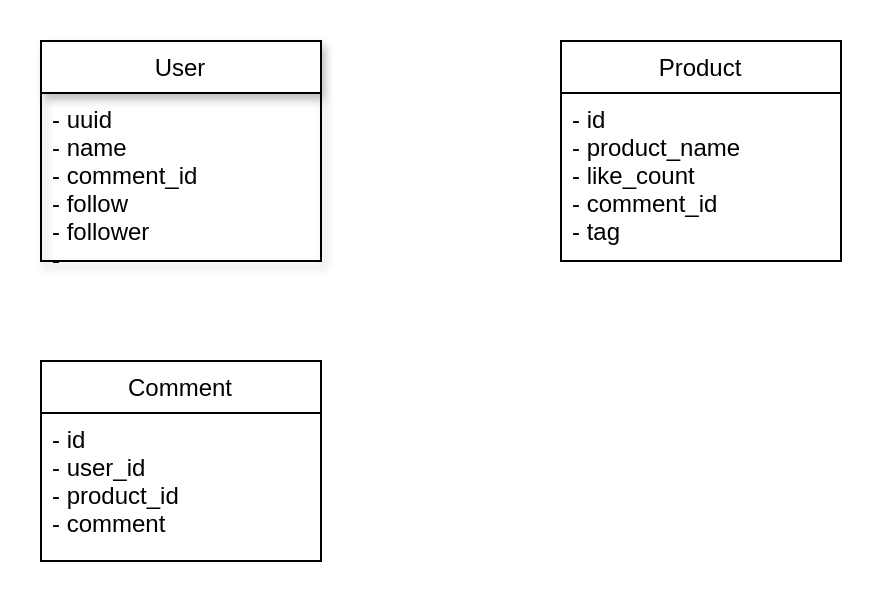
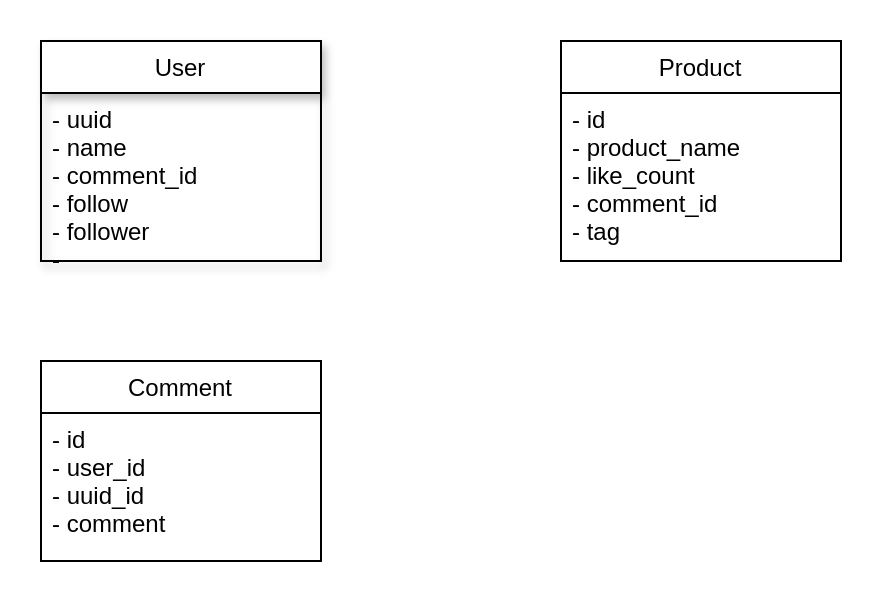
node "- id - user_id - product_id - comment": label "- id - user_id - product_id - comment" -> "- id - user_id - uuid_id - comment"
